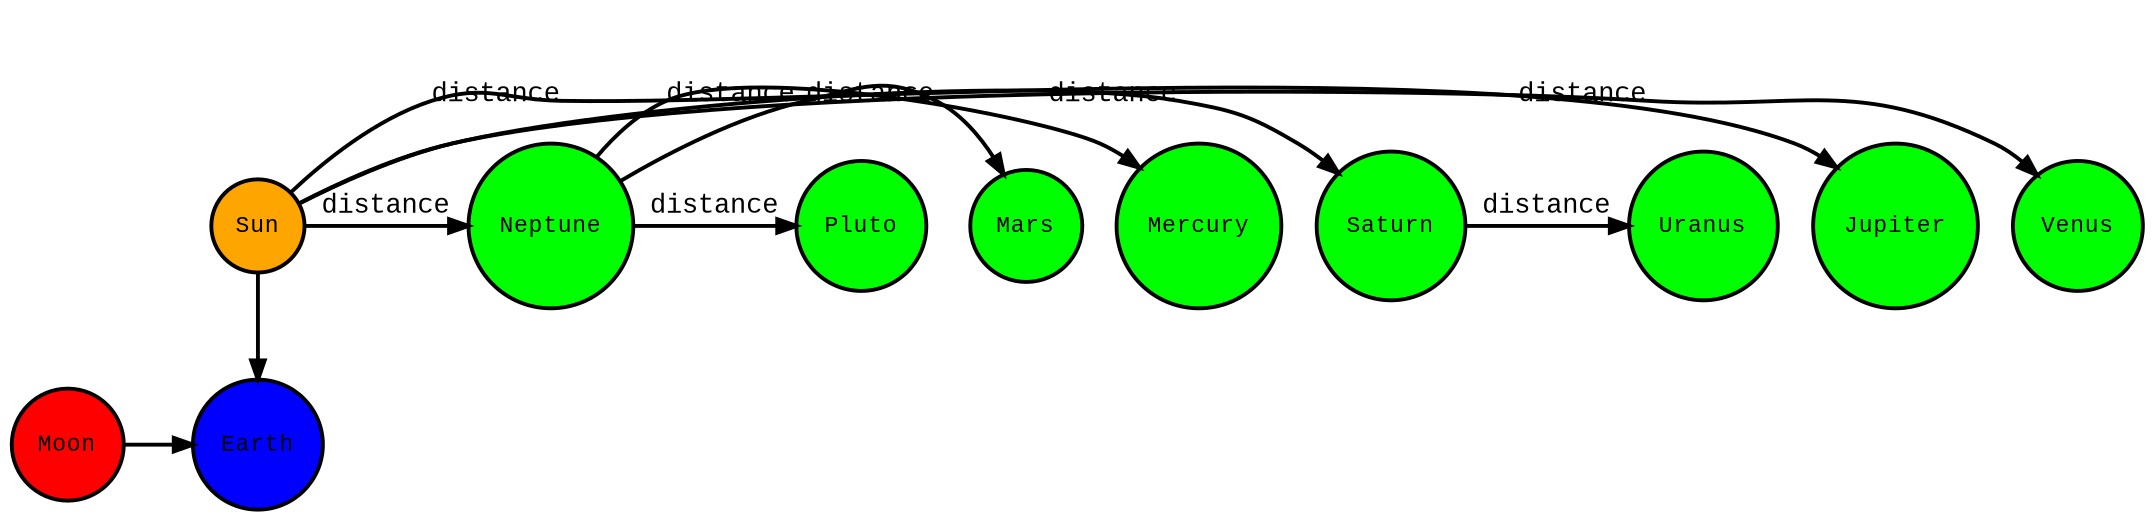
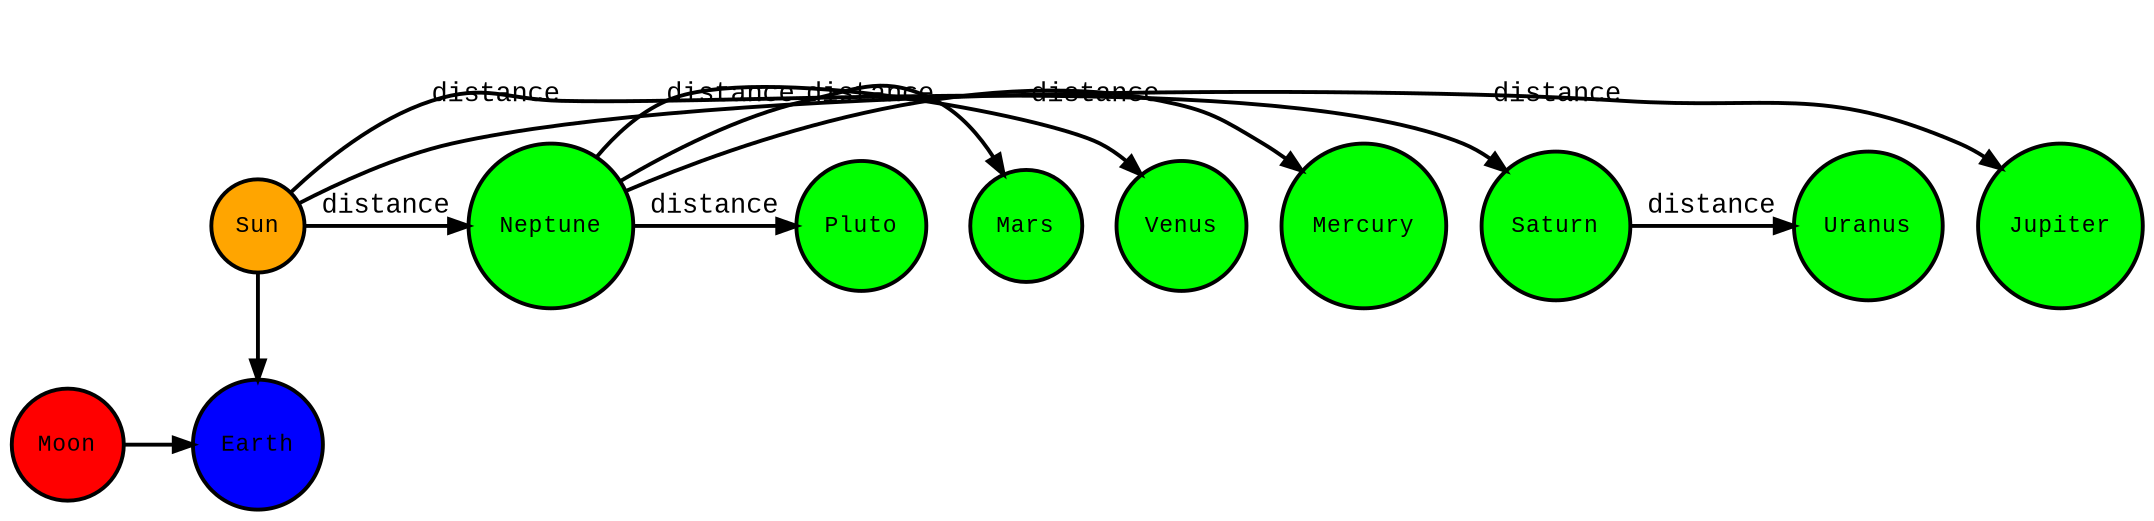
edge "Sun" -> "Venus": now "Neptune" -> "Venus"
